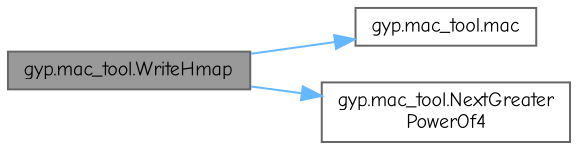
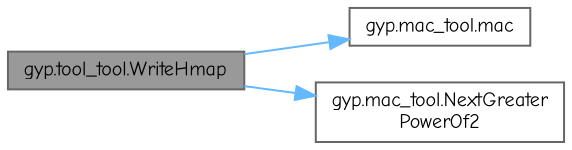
node "gyp.mac_tool.WriteHmap": label "gyp.mac_tool.WriteHmap" -> "gyp.tool_tool.WriteHmap"
node "gyp.mac_tool.NextGreater PowerOf4": label "gyp.mac_tool.NextGreater PowerOf4" -> "gyp.mac_tool.NextGreater PowerOf2"
